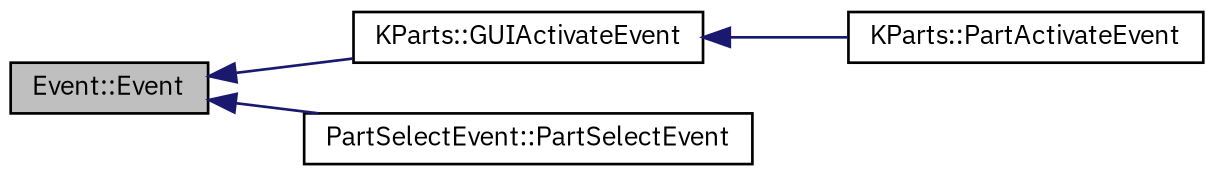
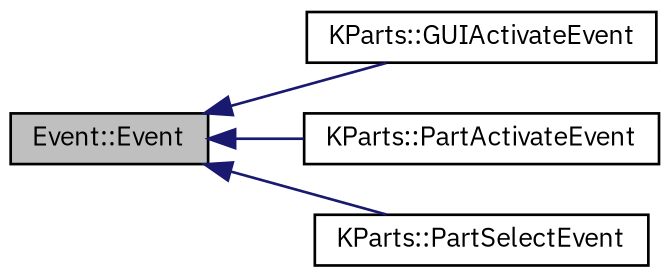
edge "KParts::PartActivateEvent" -> "KParts::GUIActivateEvent": now "KParts::PartActivateEvent" -> "Event::Event"
node "PartSelectEvent::PartSelectEvent": label "PartSelectEvent::PartSelectEvent" -> "KParts::PartSelectEvent"
